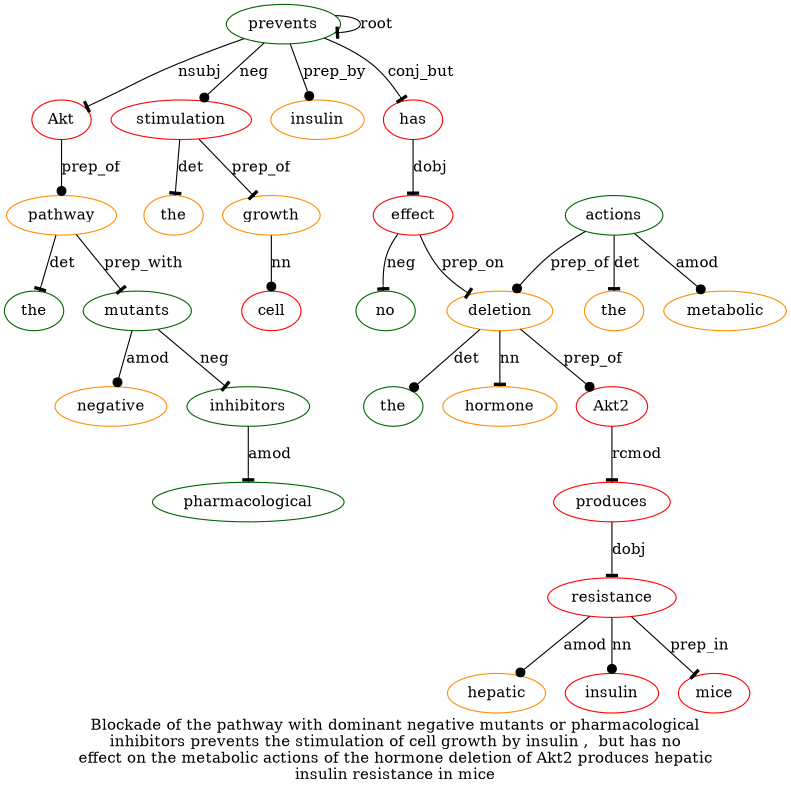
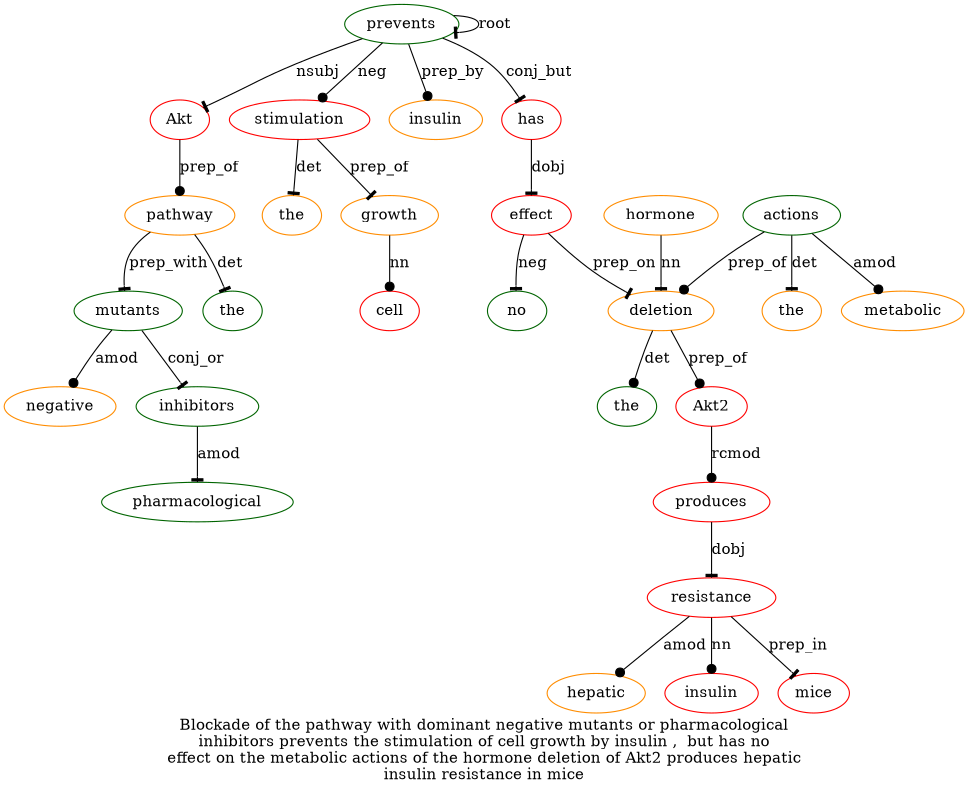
edge "deletion" -> "hormone": reversed
edge "mutants" -> "inhibitors": label "neg" -> "conj_or"
edge "Akt2" -> "produces": arrowhead tee -> dot
